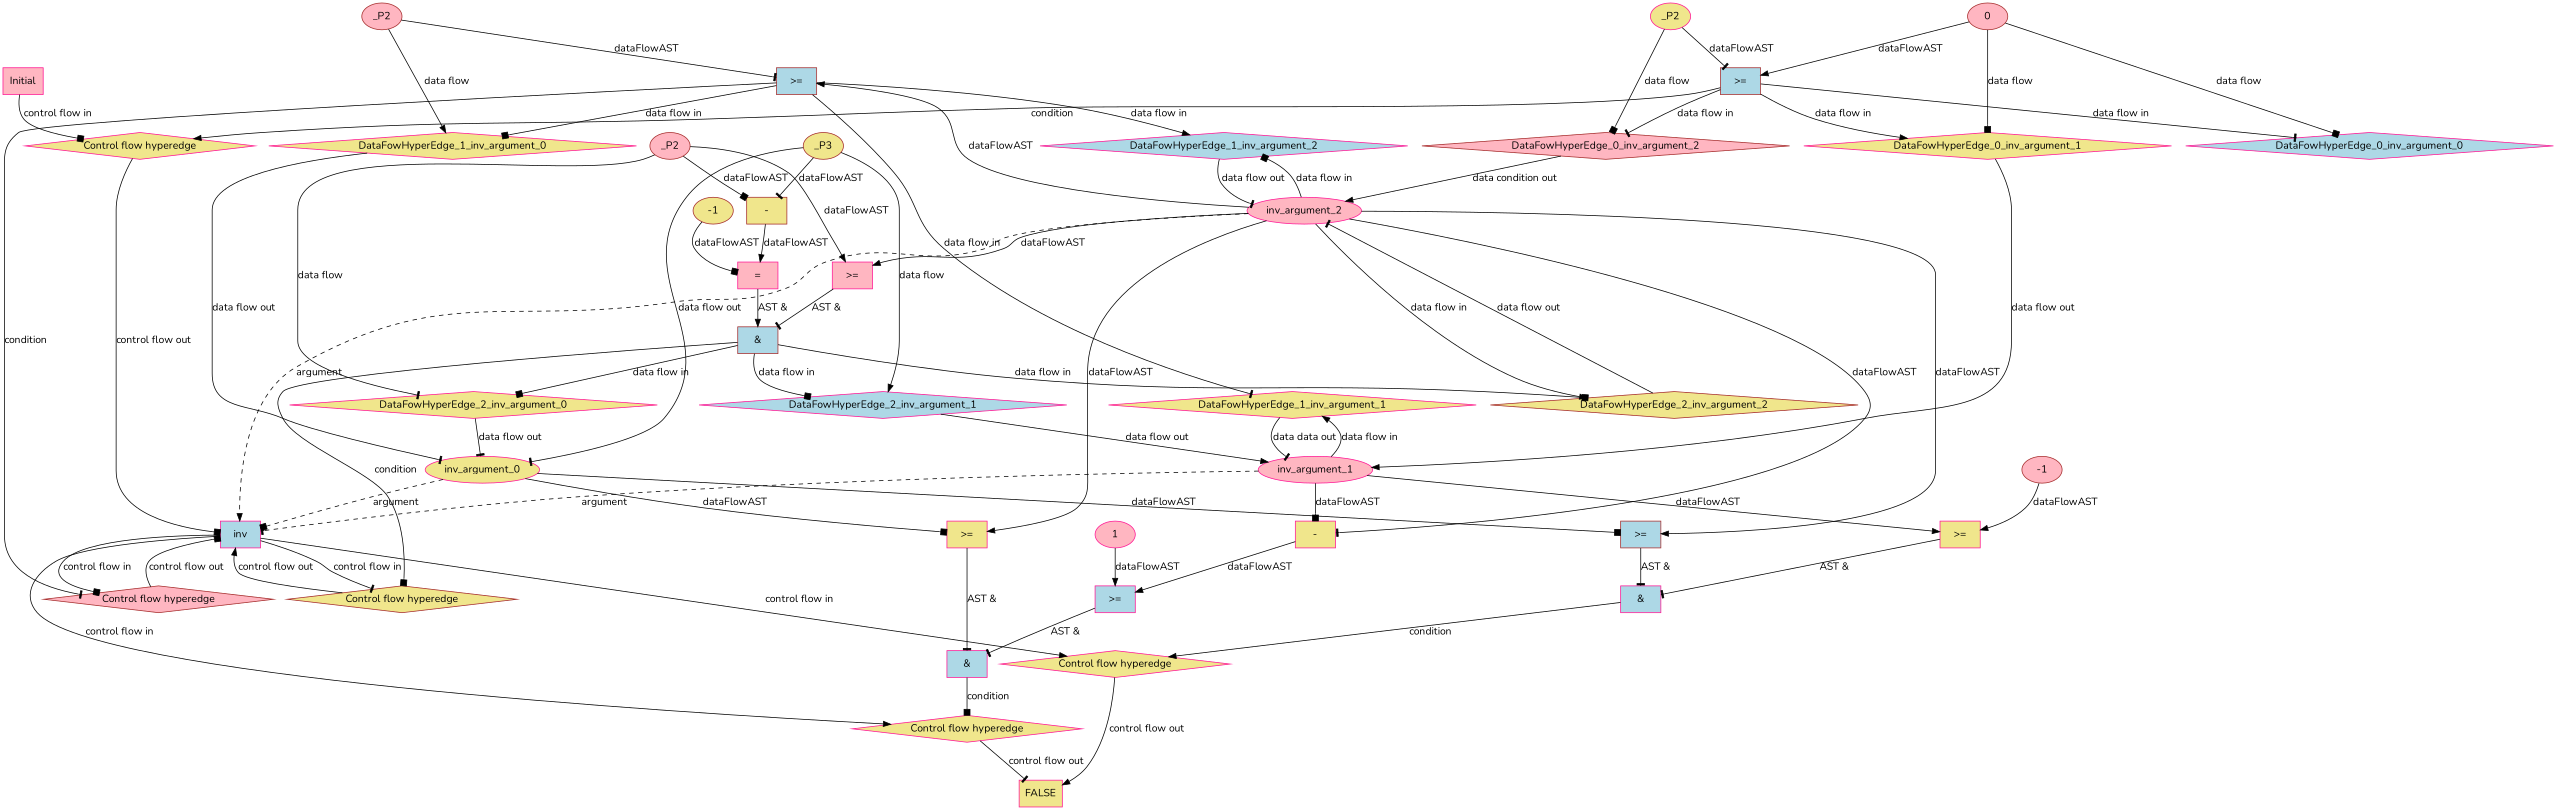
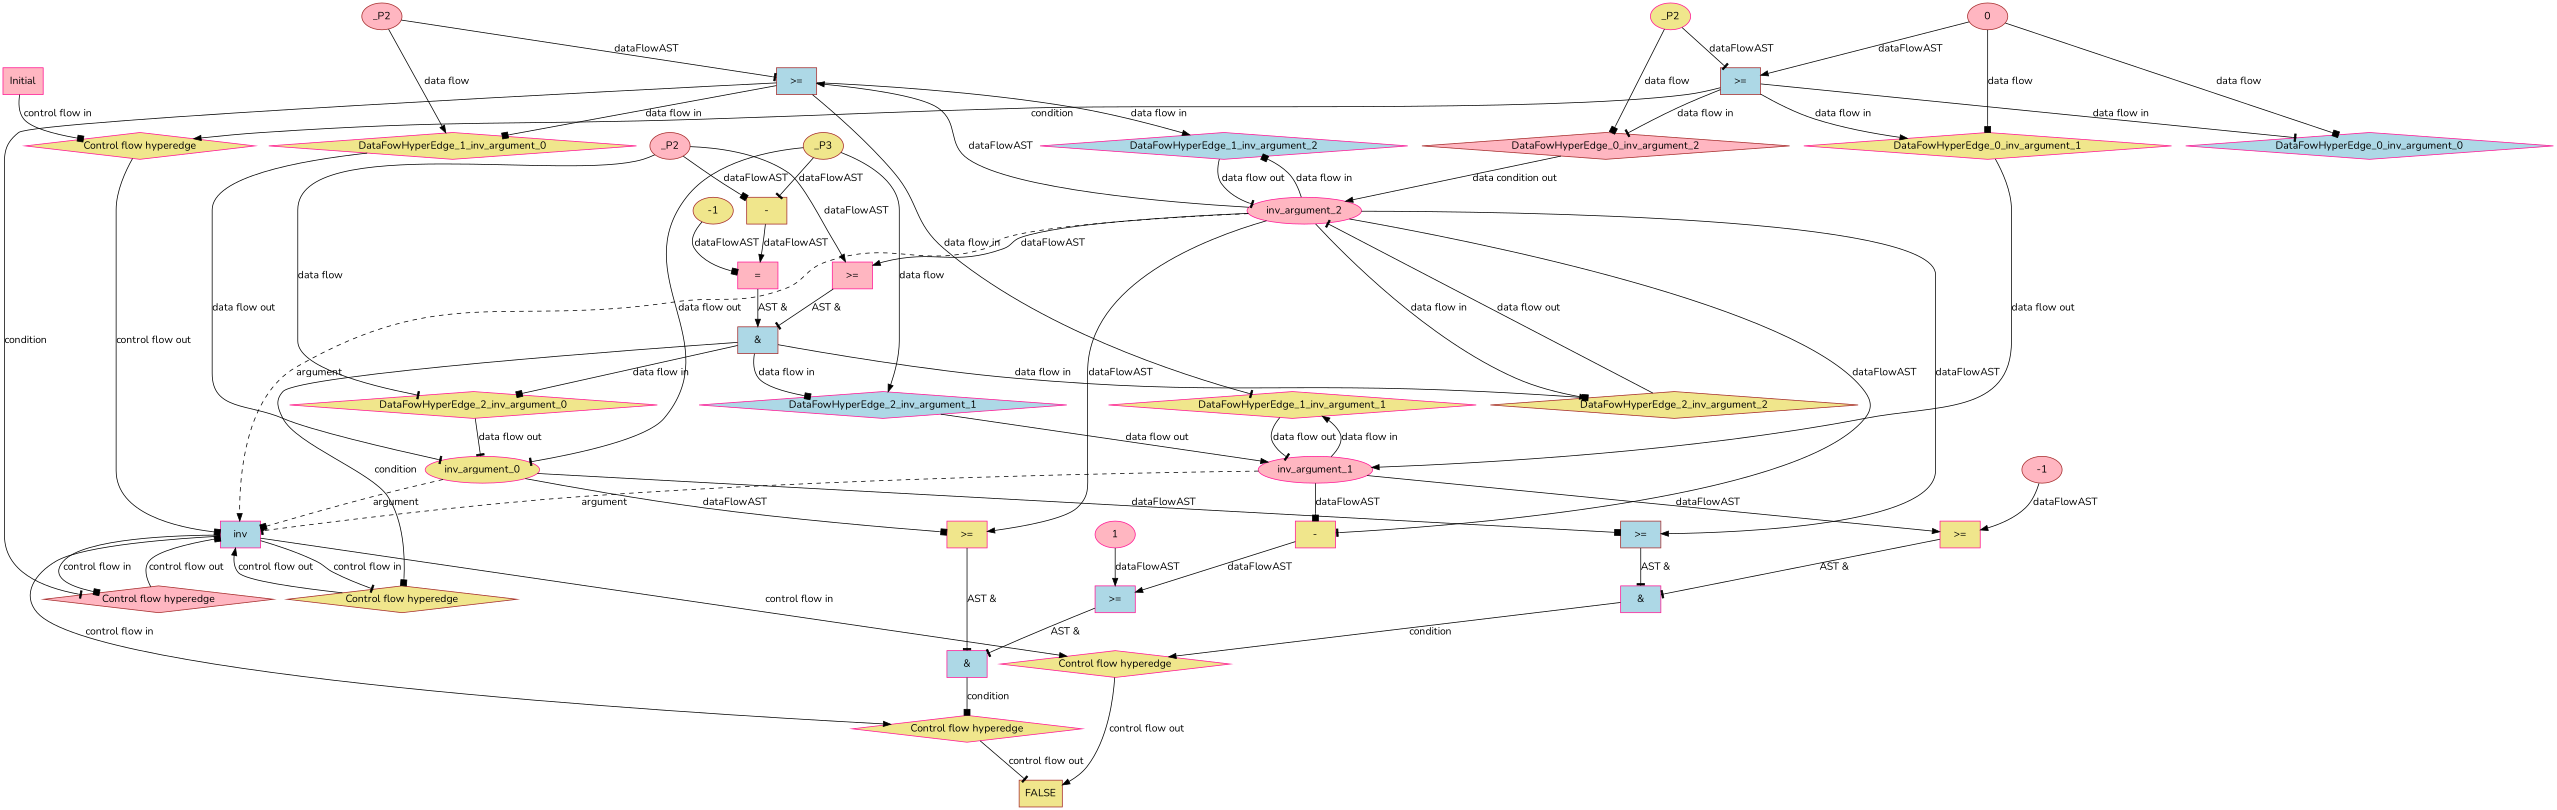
edge "DataFowHyperEdge_1_inv_argument_1" -> "inv_argument_1": label "data data out" -> "data flow out"
node "FALSE": color deeppink -> brown
